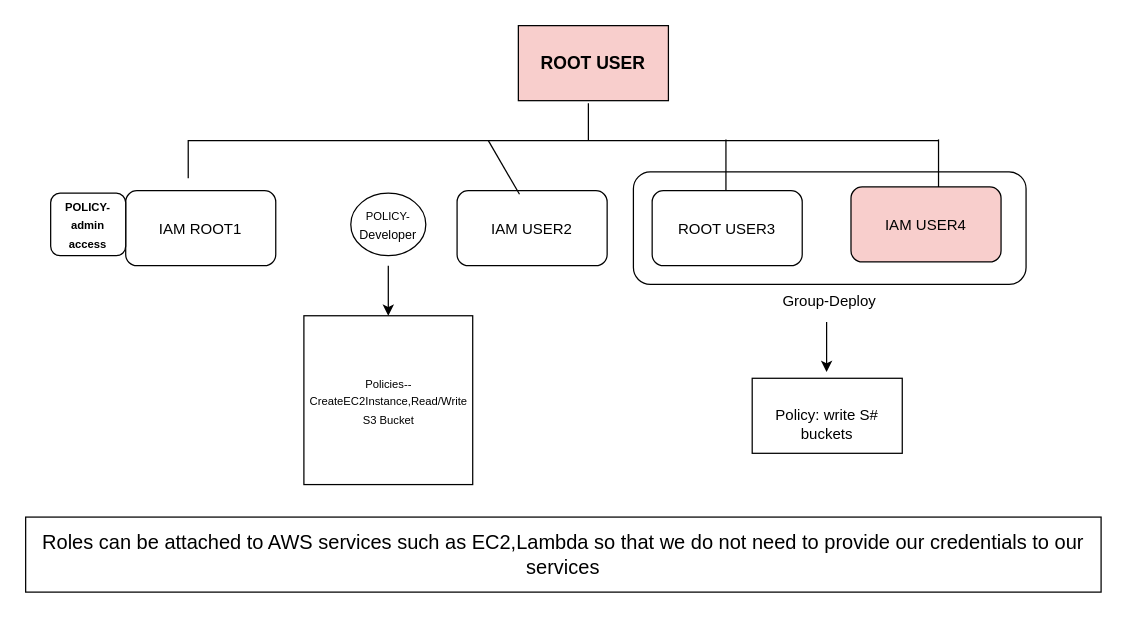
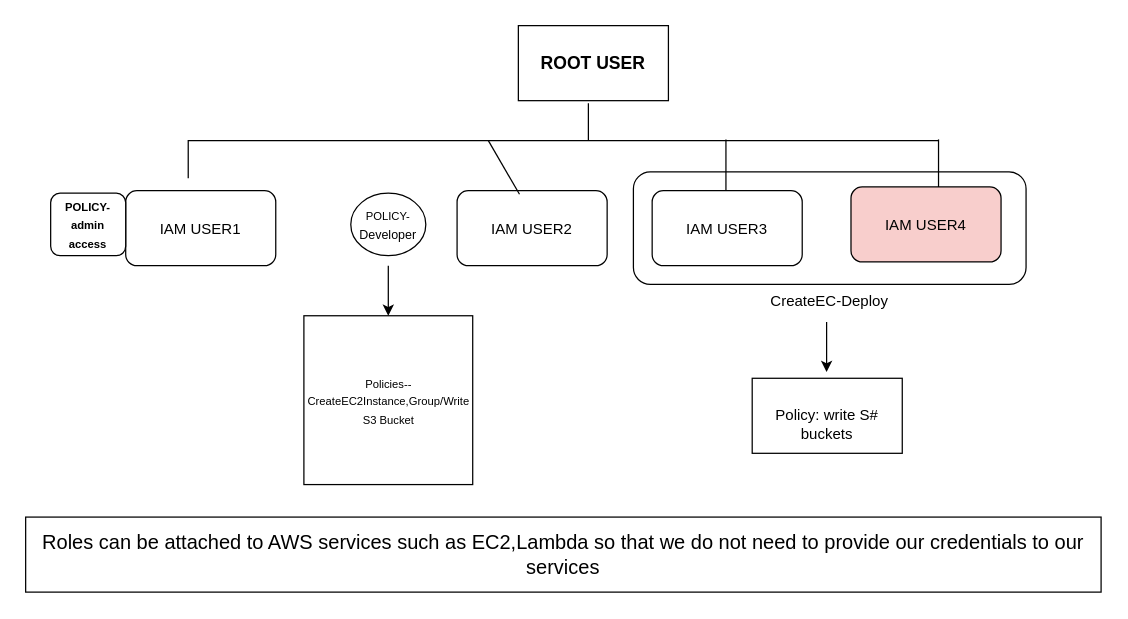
node "ROOT USER": fillcolor #f8cecc -> #ffffff
node "IAM ROOT1": label "IAM ROOT1" -> "IAM USER1"
node "ROOT USER3": label "ROOT USER3" -> "IAM USER3"
node "Group-Deploy": label "Group-Deploy" -> "CreateEC-Deploy"
node "Policies-- CreateEC2Instance,Read/Write S3 Bucket": label "Policies-- CreateEC2Instance,Read/Write S3 Bucket" -> "Policies-- CreateEC2Instance,Group/Write S3 Bucket"
